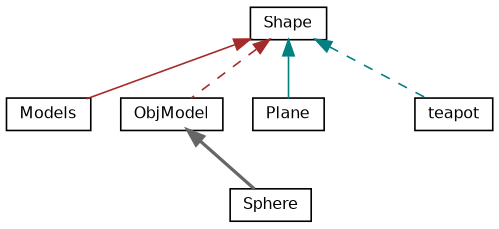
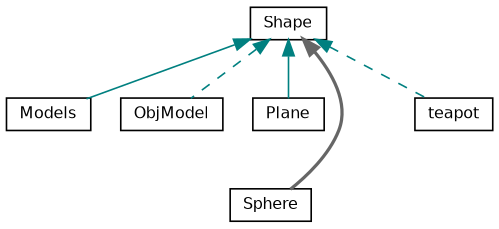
edge "Models" -> "Shape": color brown -> teal
edge "ObjModel" -> "Shape": color brown -> teal
edge "Sphere" -> "ObjModel": now "Sphere" -> "Shape"
